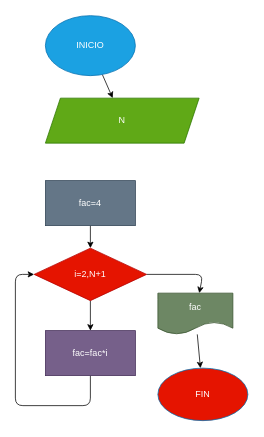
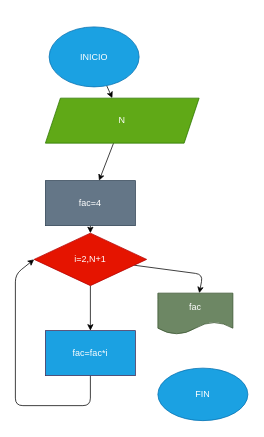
node "INICIO": moved (90, 45) -> (94, 57)
edge "N" -> "fac=4": added
node "i=2,N+1": moved (90, 274) -> (90, 259)
edge "fac" -> "FIN": removed
node "fac=fac*i": fillcolor #76608a -> #1ba1e2
node "FIN": fillcolor #e51400 -> #1ba1e2
